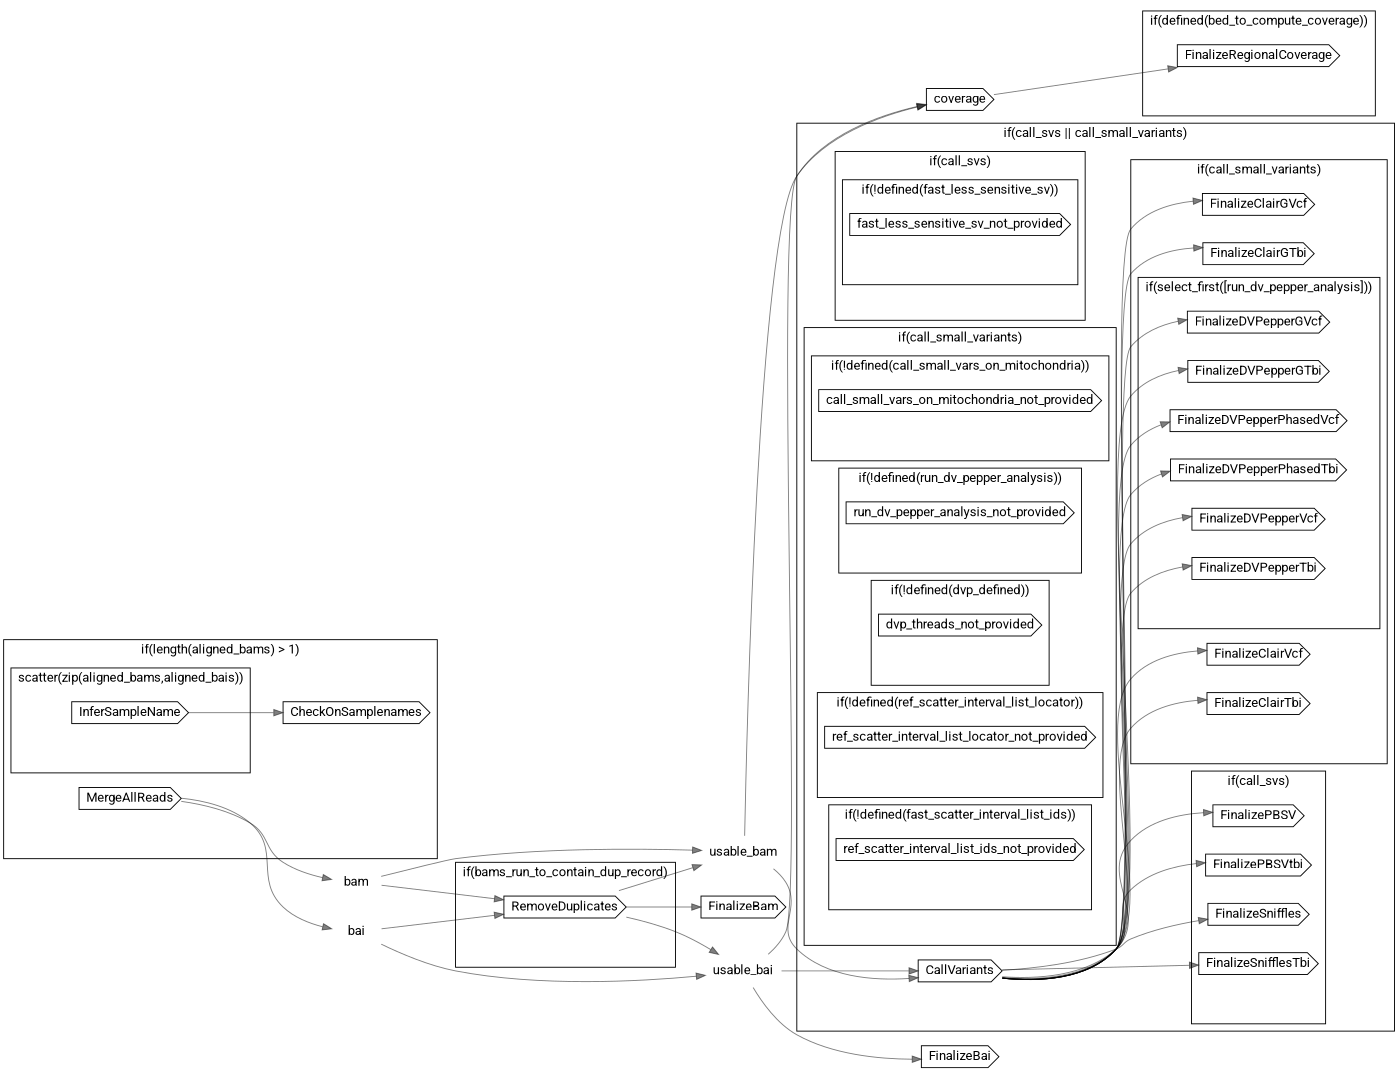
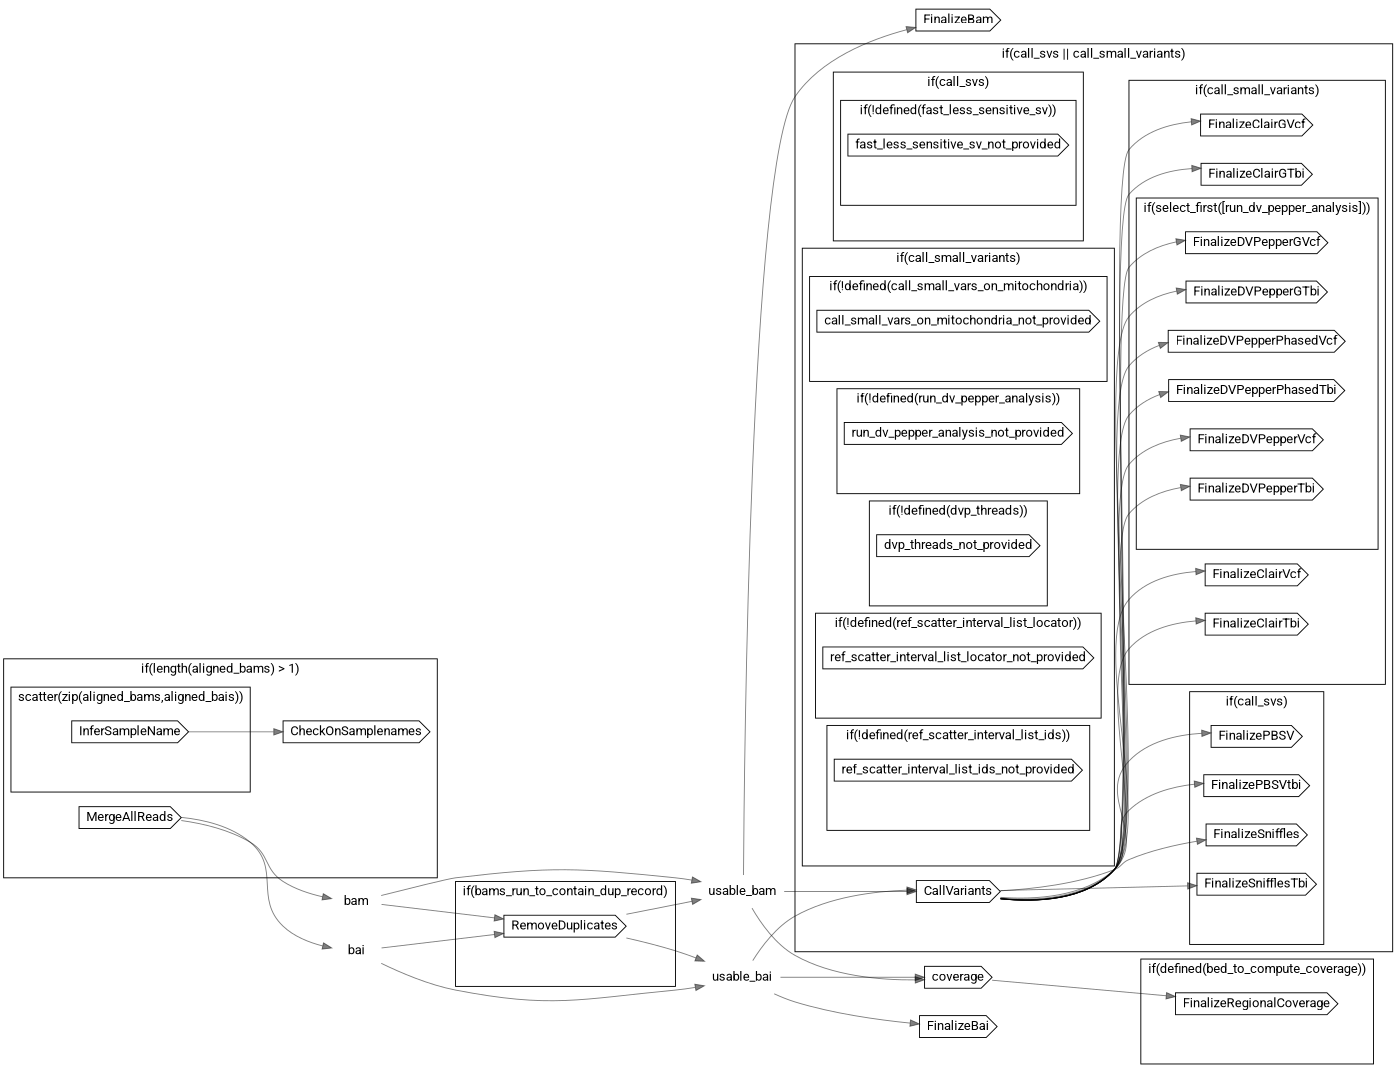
cluster "if(!defined(dvp_defined))": label "if(!defined(dvp_defined))" -> "if(!defined(dvp_threads))"
cluster "if(!defined(fast_scatter_interval_list_ids))": label "if(!defined(fast_scatter_interval_list_ids))" -> "if(!defined(ref_scatter_interval_list_ids))"
edge "RemoveDuplicates" -> "FinalizeBam": now "usable_bam" -> "FinalizeBam"
